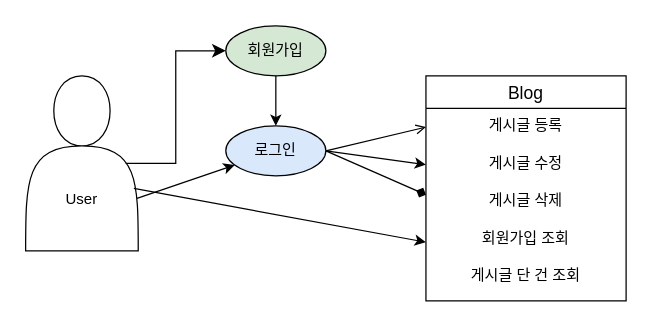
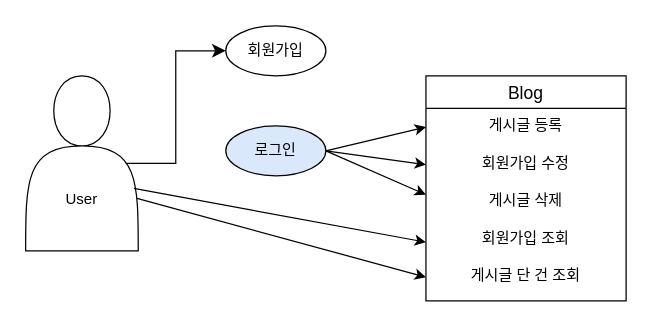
node "회원가입": fillcolor #d5e8d4 -> #ffffff
edge "회원가입" -> "로그인": removed
edge "로그인" -> "게시글 등록": arrowhead open -> classic
node "게시글 수정": label "게시글 수정" -> "회원가입 수정"
edge "User" -> "로그인": now "User" -> "게시글 단 건 조회"
edge "로그인" -> "게시글 삭제": arrowhead diamond -> classic
